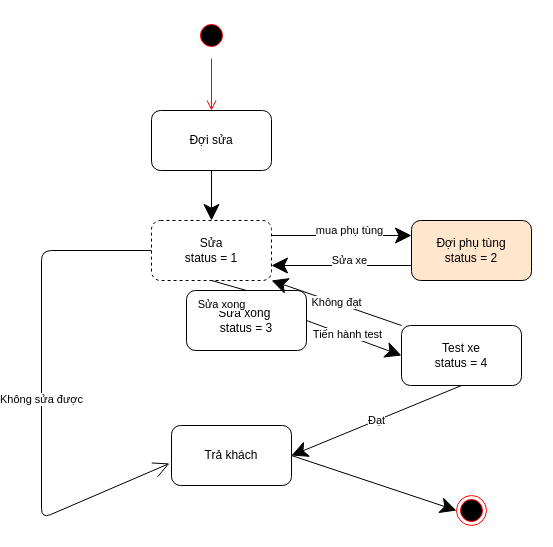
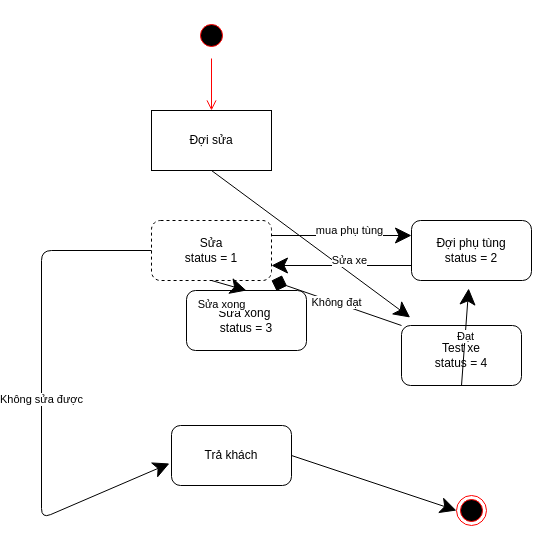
node "Đợi sửa": shape rounded rectangle -> rectangle
edge "Đợi sửa" -> "Sửa status = 1": now "Đợi sửa" -> "Test xe status = 4"
node "Đợi phụ tùng status = 2": fillcolor #ffe6cc -> #ffffff
edge "Test xe status = 4" -> "Sửa status = 1": arrowhead classic -> diamond
edge "Sửa status = 1" -- "Sửa xong status = 3": arrowhead none -> classic
edge "Sửa xong status = 3" -> "Test xe status = 4": removed, label "Tiến hành test"
edge "Test xe status = 4" -> "Trả khách": now "Test xe status = 4" -> "Đợi phụ tùng status = 2"
edge "Sửa status = 1" -> "Trả khách": arrowhead open -> classic
